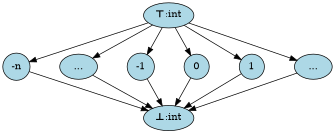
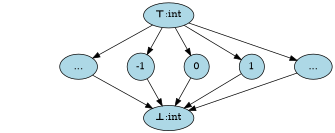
node "-n": removed
